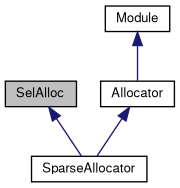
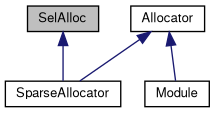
edge "Allocator" -> "Module": reversed
